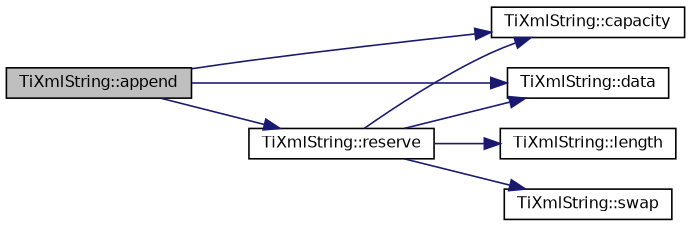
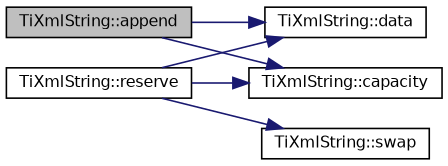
edge "TiXmlString::append" -> "TiXmlString::reserve": removed
node "TiXmlString::length": removed
